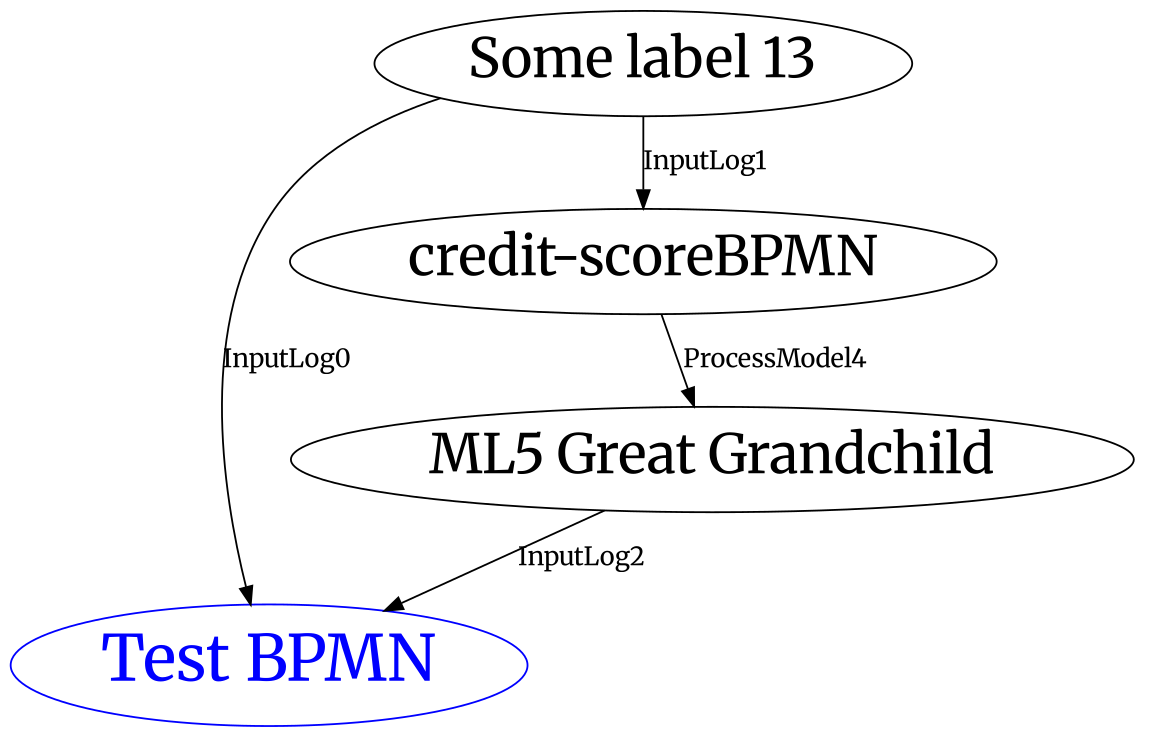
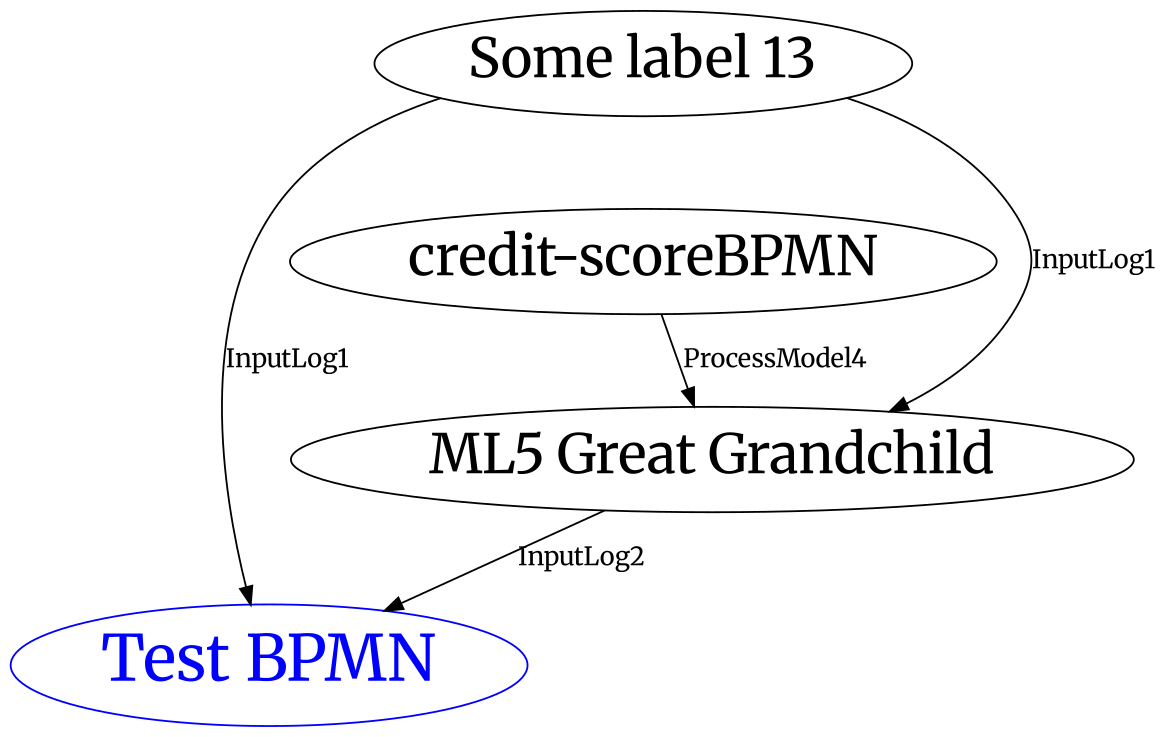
edge "Some label 13" -> "credit-scoreBPMN": now "Some label 13" -> "ML5 Great Grandchild"
edge "Some label 13" -> "Test BPMN": label "InputLog0" -> "InputLog1"
